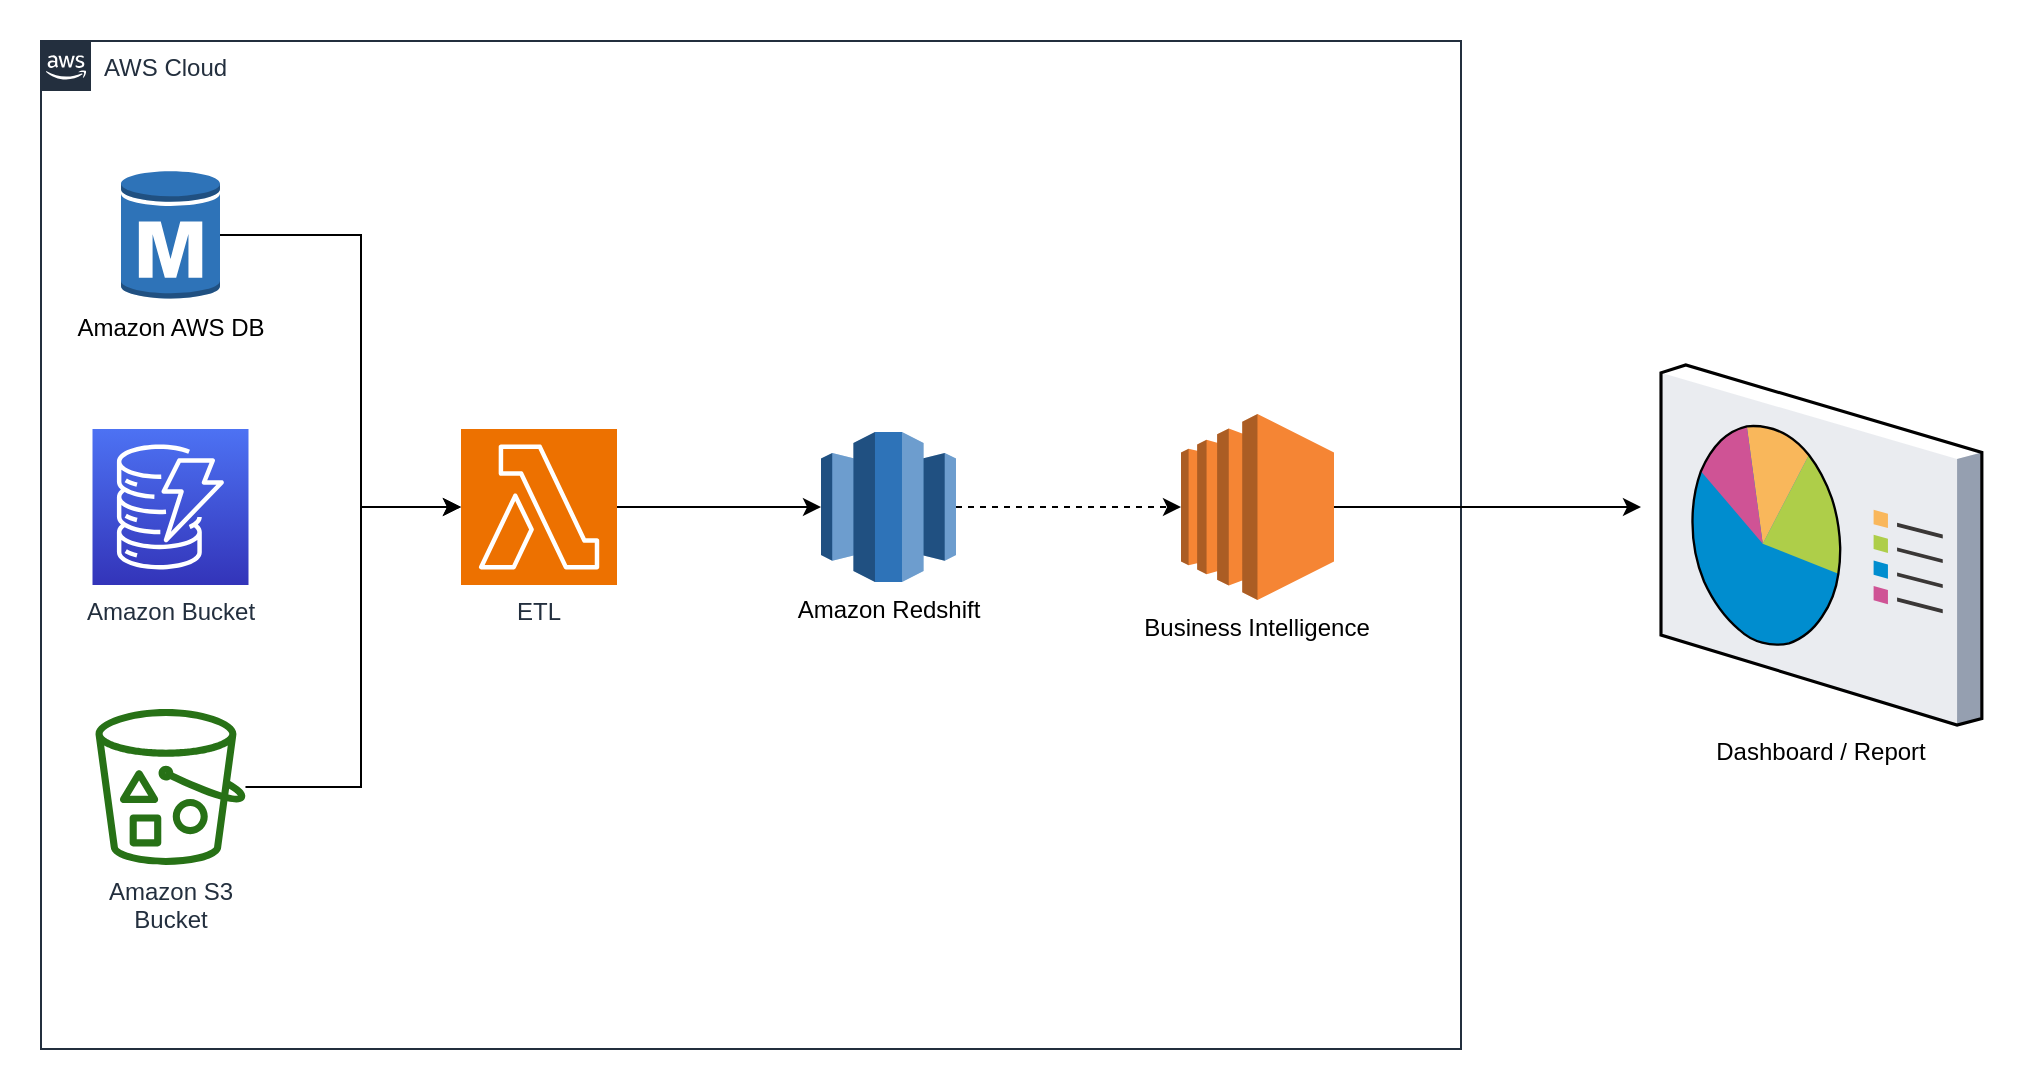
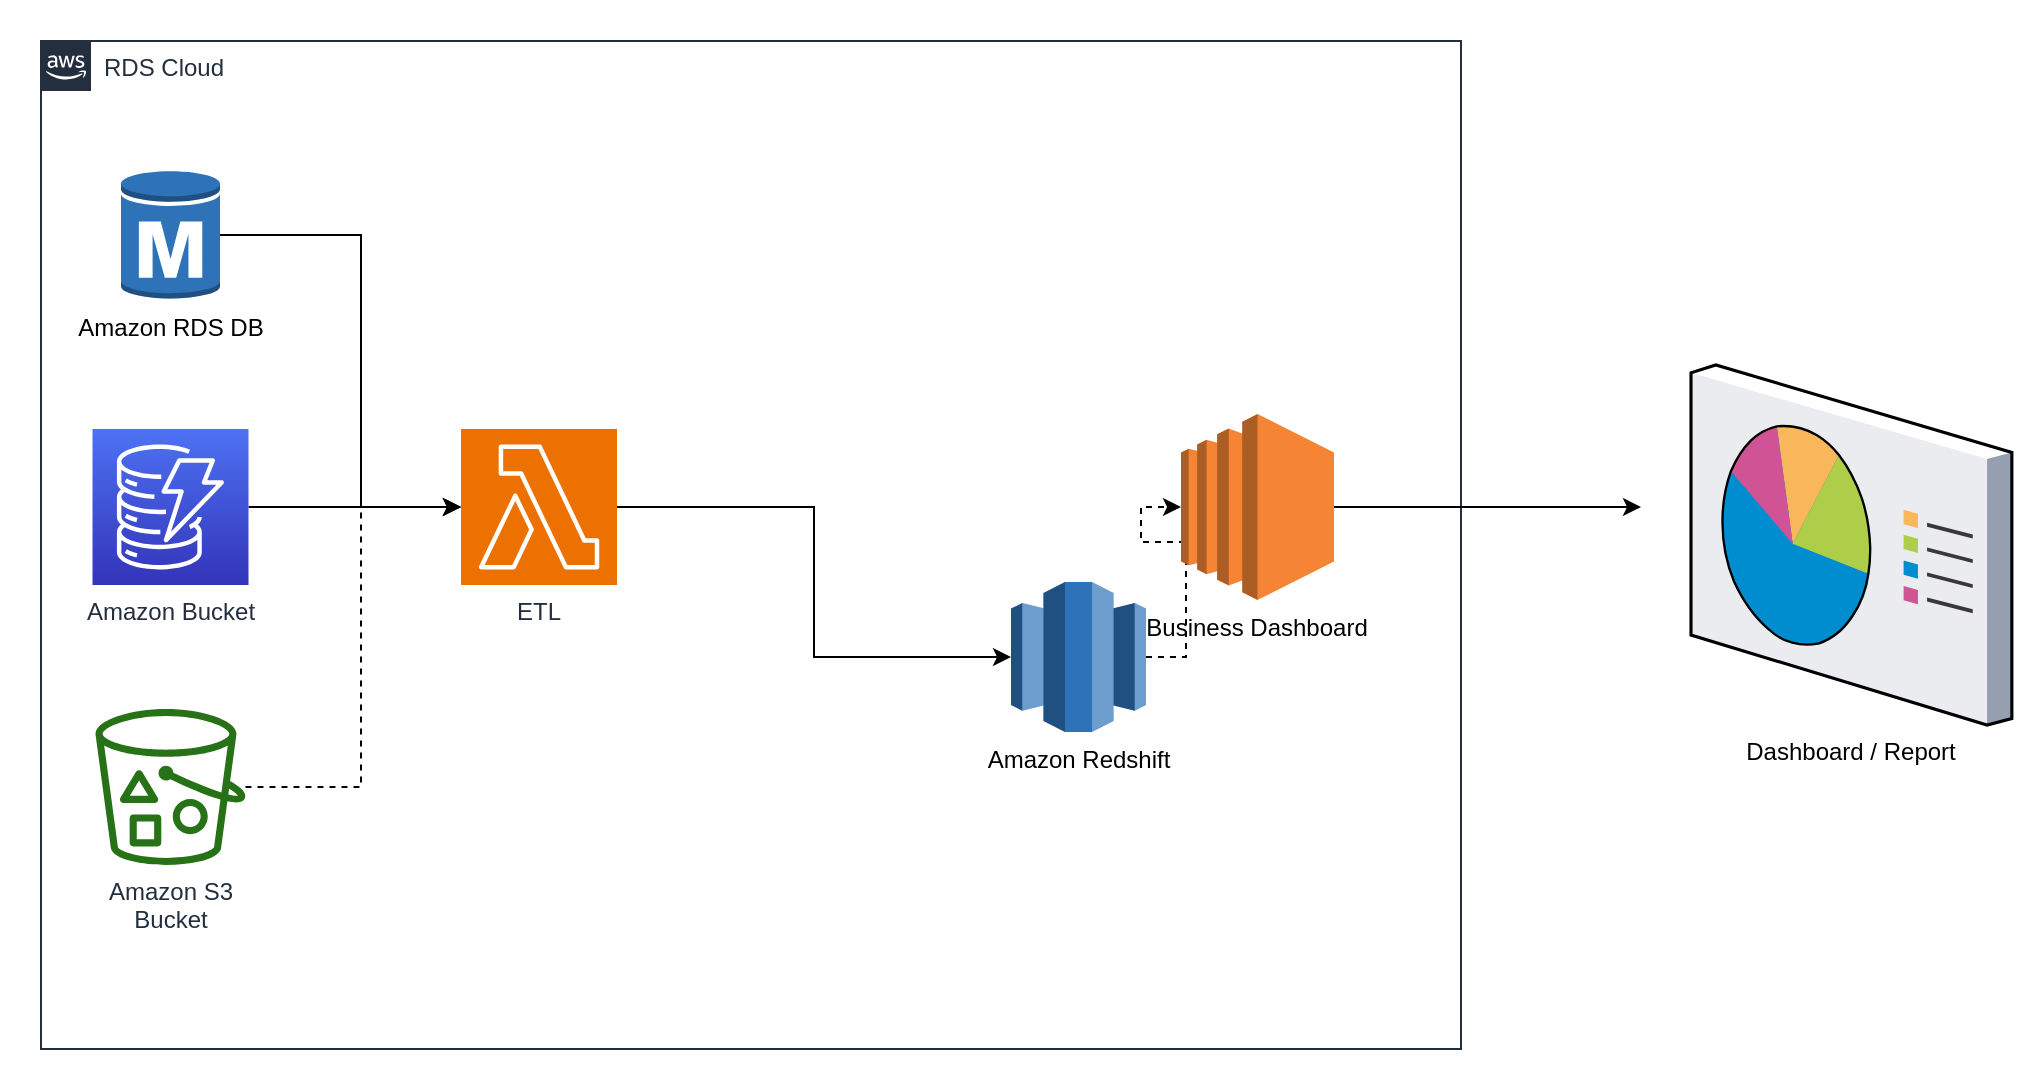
node "AWS Cloud": label "AWS Cloud" -> "RDS Cloud"
node "Amazon AWS DB": label "Amazon AWS DB" -> "Amazon RDS DB"
edge "Amazon Bucket" -> "ETL": added
node "Amazon Redshift": moved (889, 507) -> (1079, 657)
node "Dashboard / Report": moved (1821, 545) -> (1851, 545)
node "Business Intelligence": label "Business Intelligence" -> "Business Dashboard"
edge "Amazon S3 Bucket" -> "ETL": style solid -> dashed
